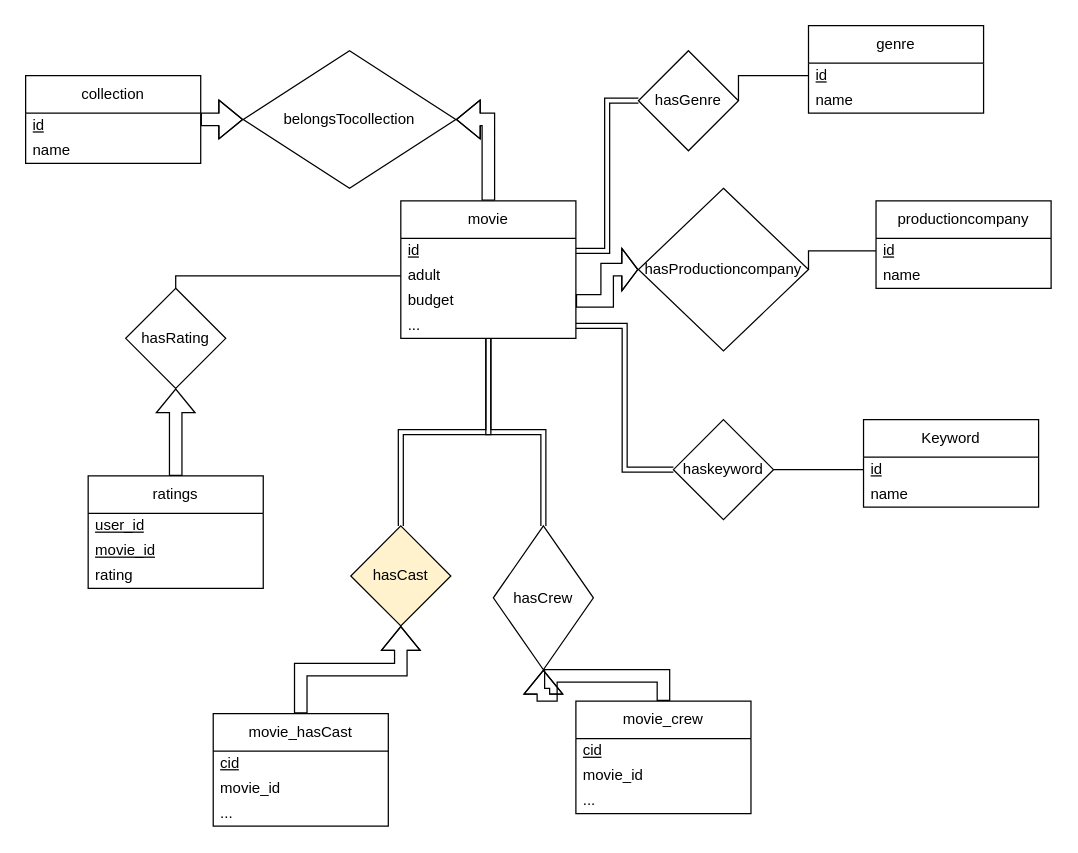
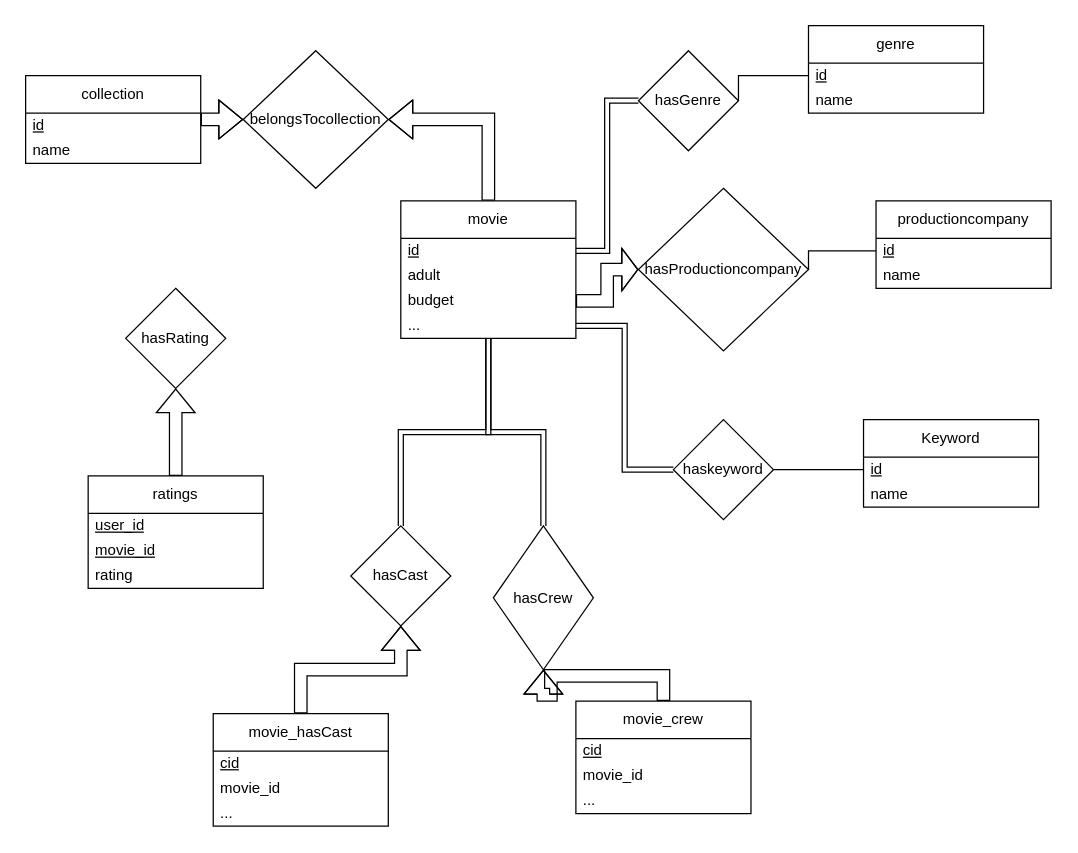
node "belongsTocollection": size 213x138 -> 145x138
edge "adult" -- "hasRating": removed
node "hasCast": fillcolor #fff2cc -> #ffffff
